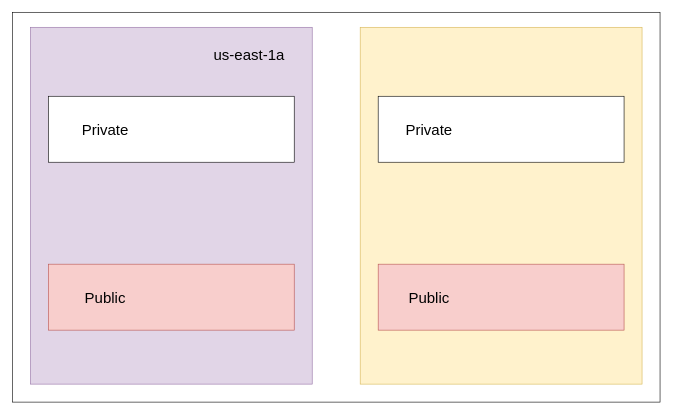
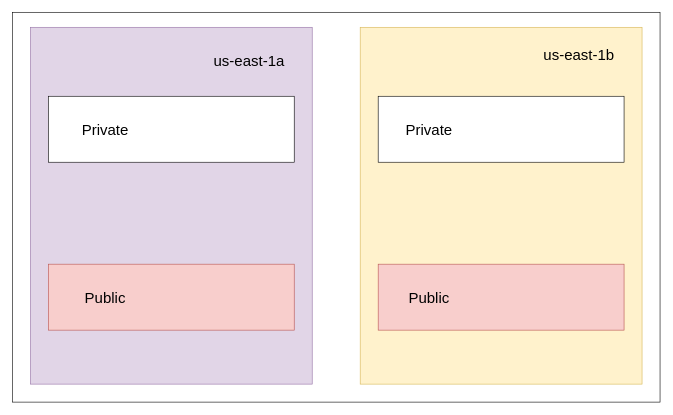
node "us-east-1a": moved (249, 54) -> (249, 60)
node "us-east-1b": added
